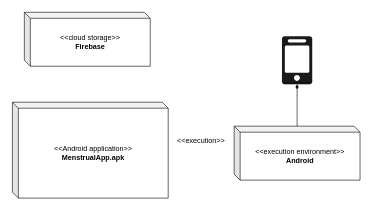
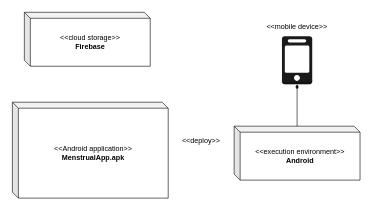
node "<<mobile device>>": added
node "<<execution>>": label "<<execution>>" -> "<<deploy>>"
